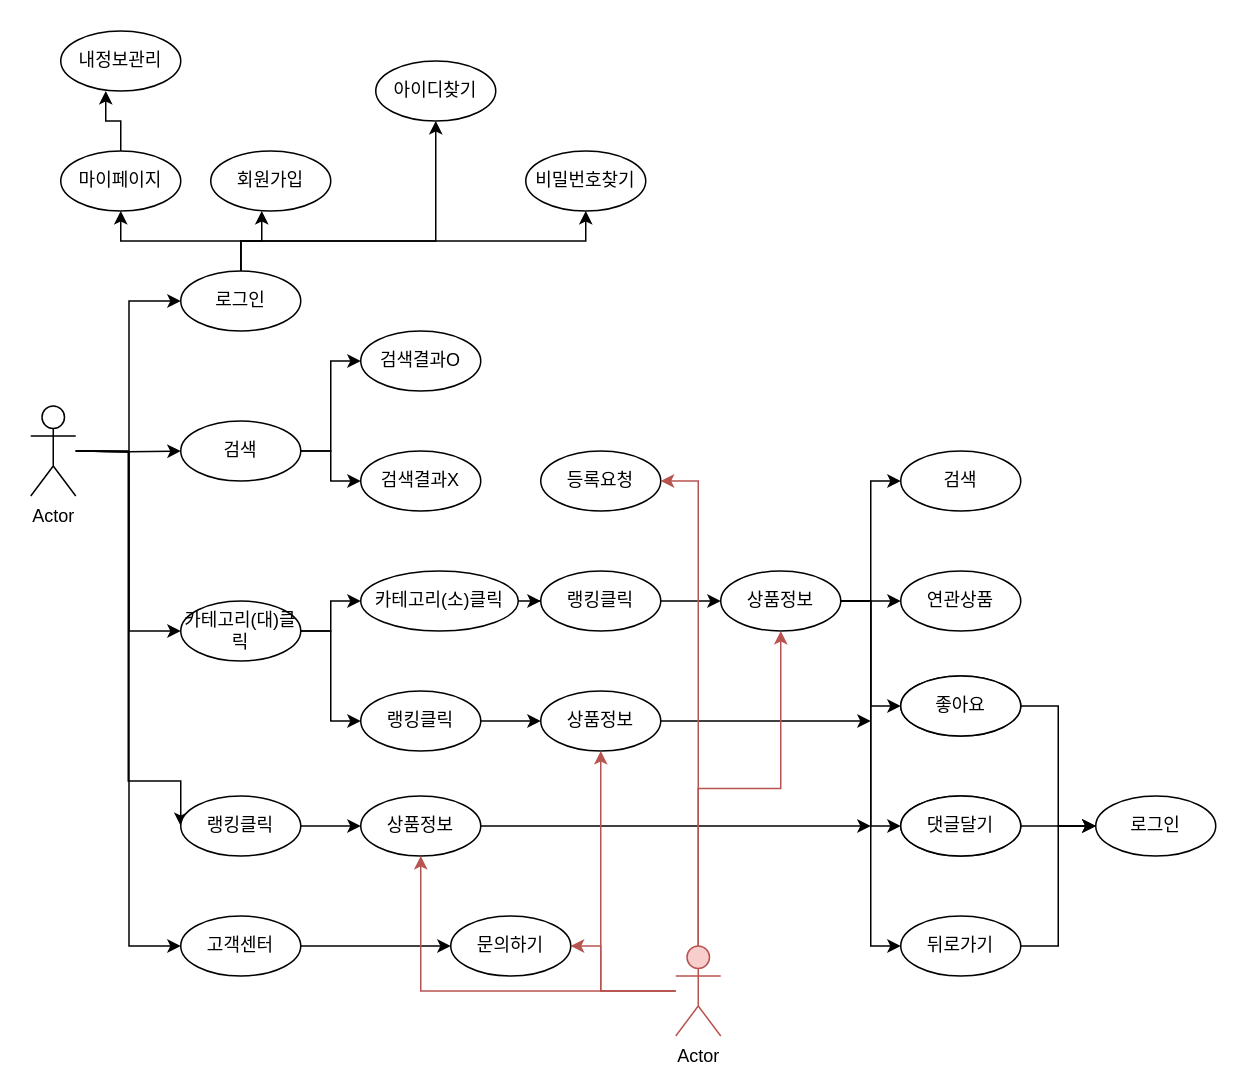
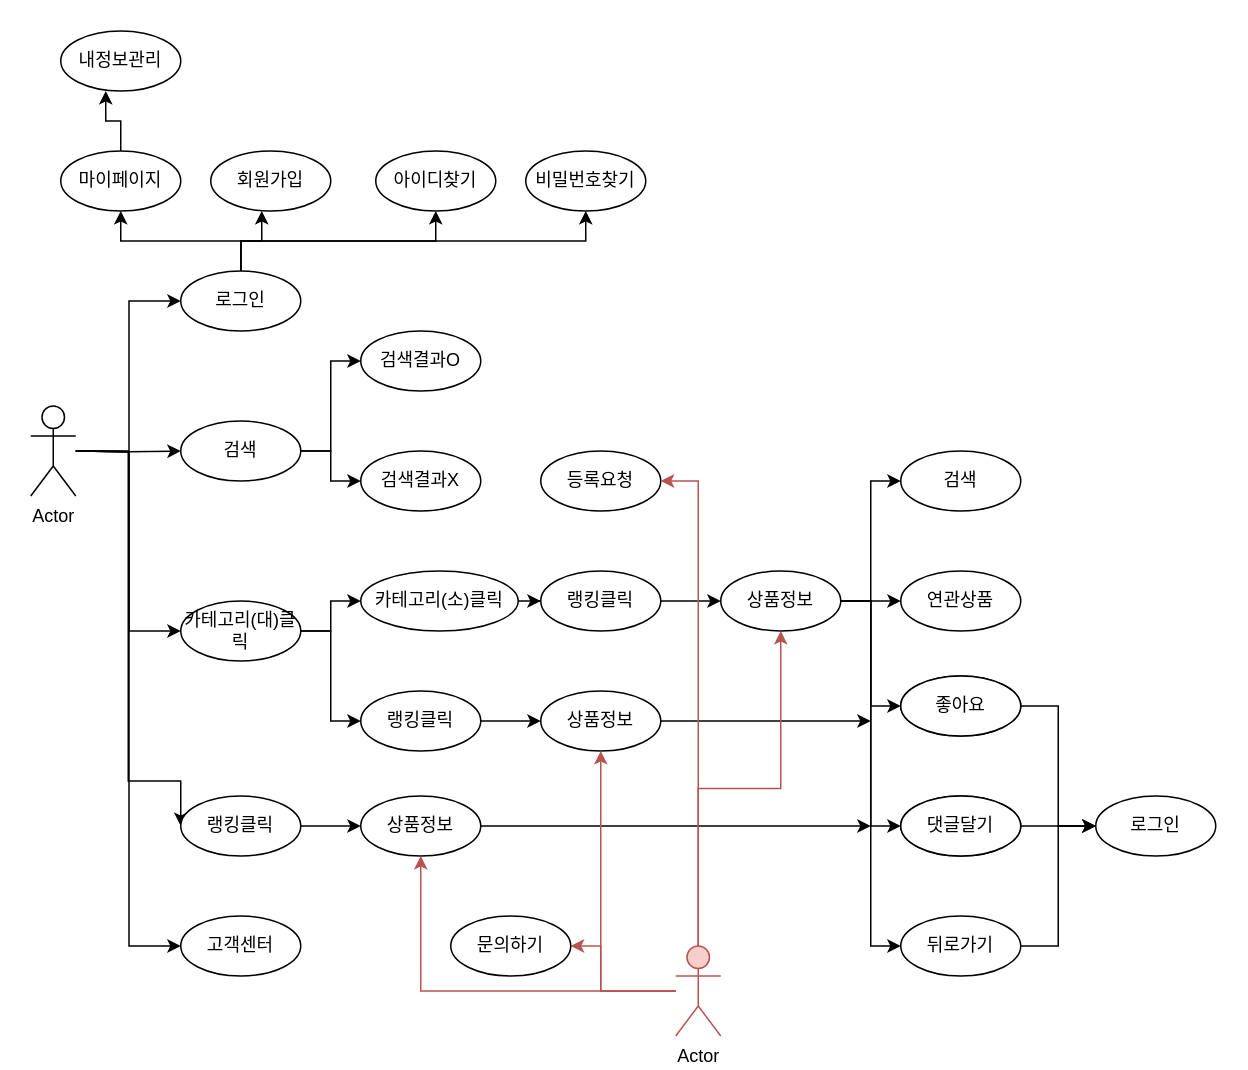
node "아이디찾기": moved (436, 91) -> (436, 181)
edge "고객센터" -> "문의하기": removed
